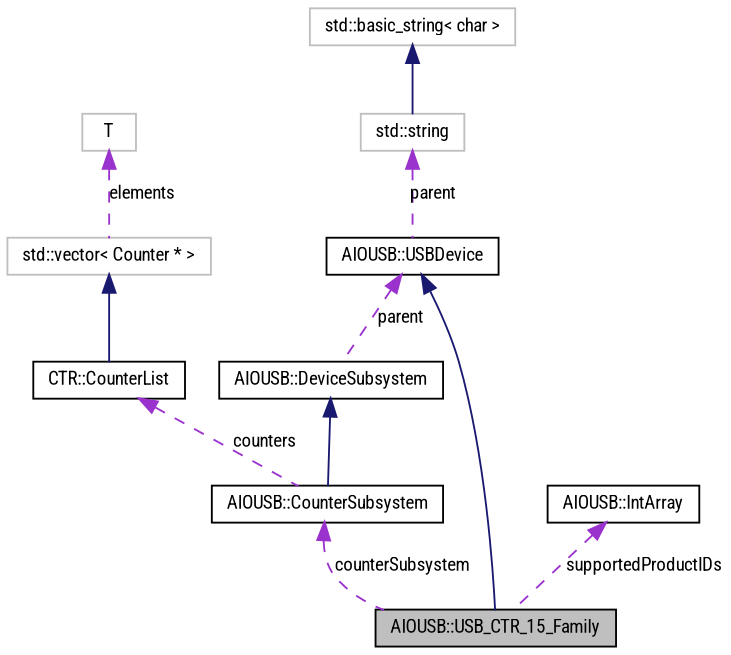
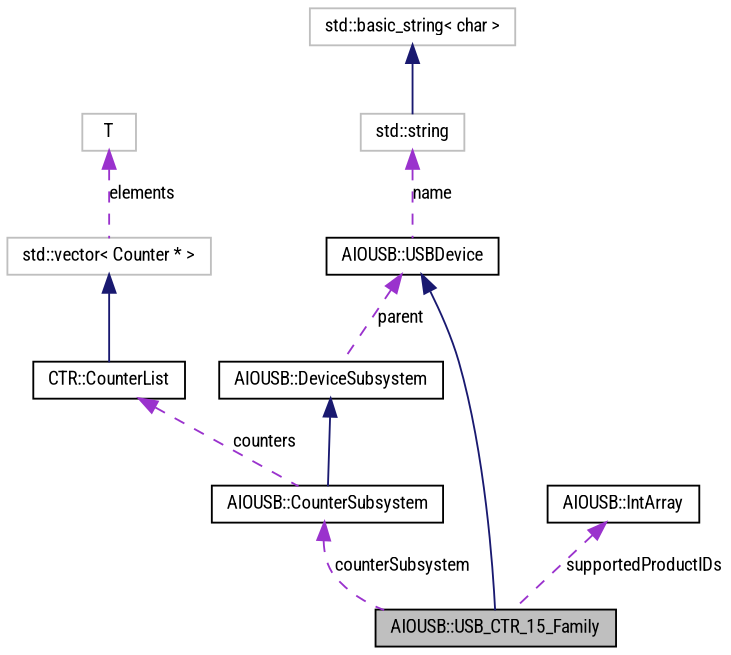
edge "AIOUSB::USBDevice" -> "std::string": label "parent" -> "name"
